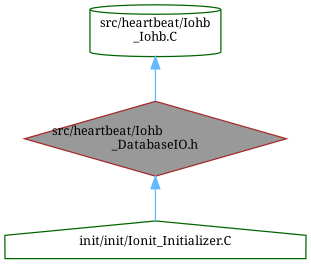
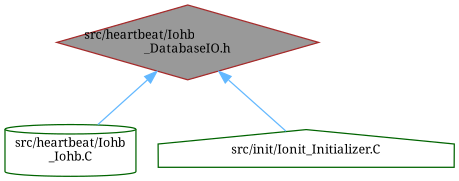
edge "src/heartbeat/Iohb _DatabaseIO.h" -> "src/heartbeat/Iohb _Iohb.C": reversed
node "init/init/Ionit_Initializer.C": label "init/init/Ionit_Initializer.C" -> "src/init/Ionit_Initializer.C"
